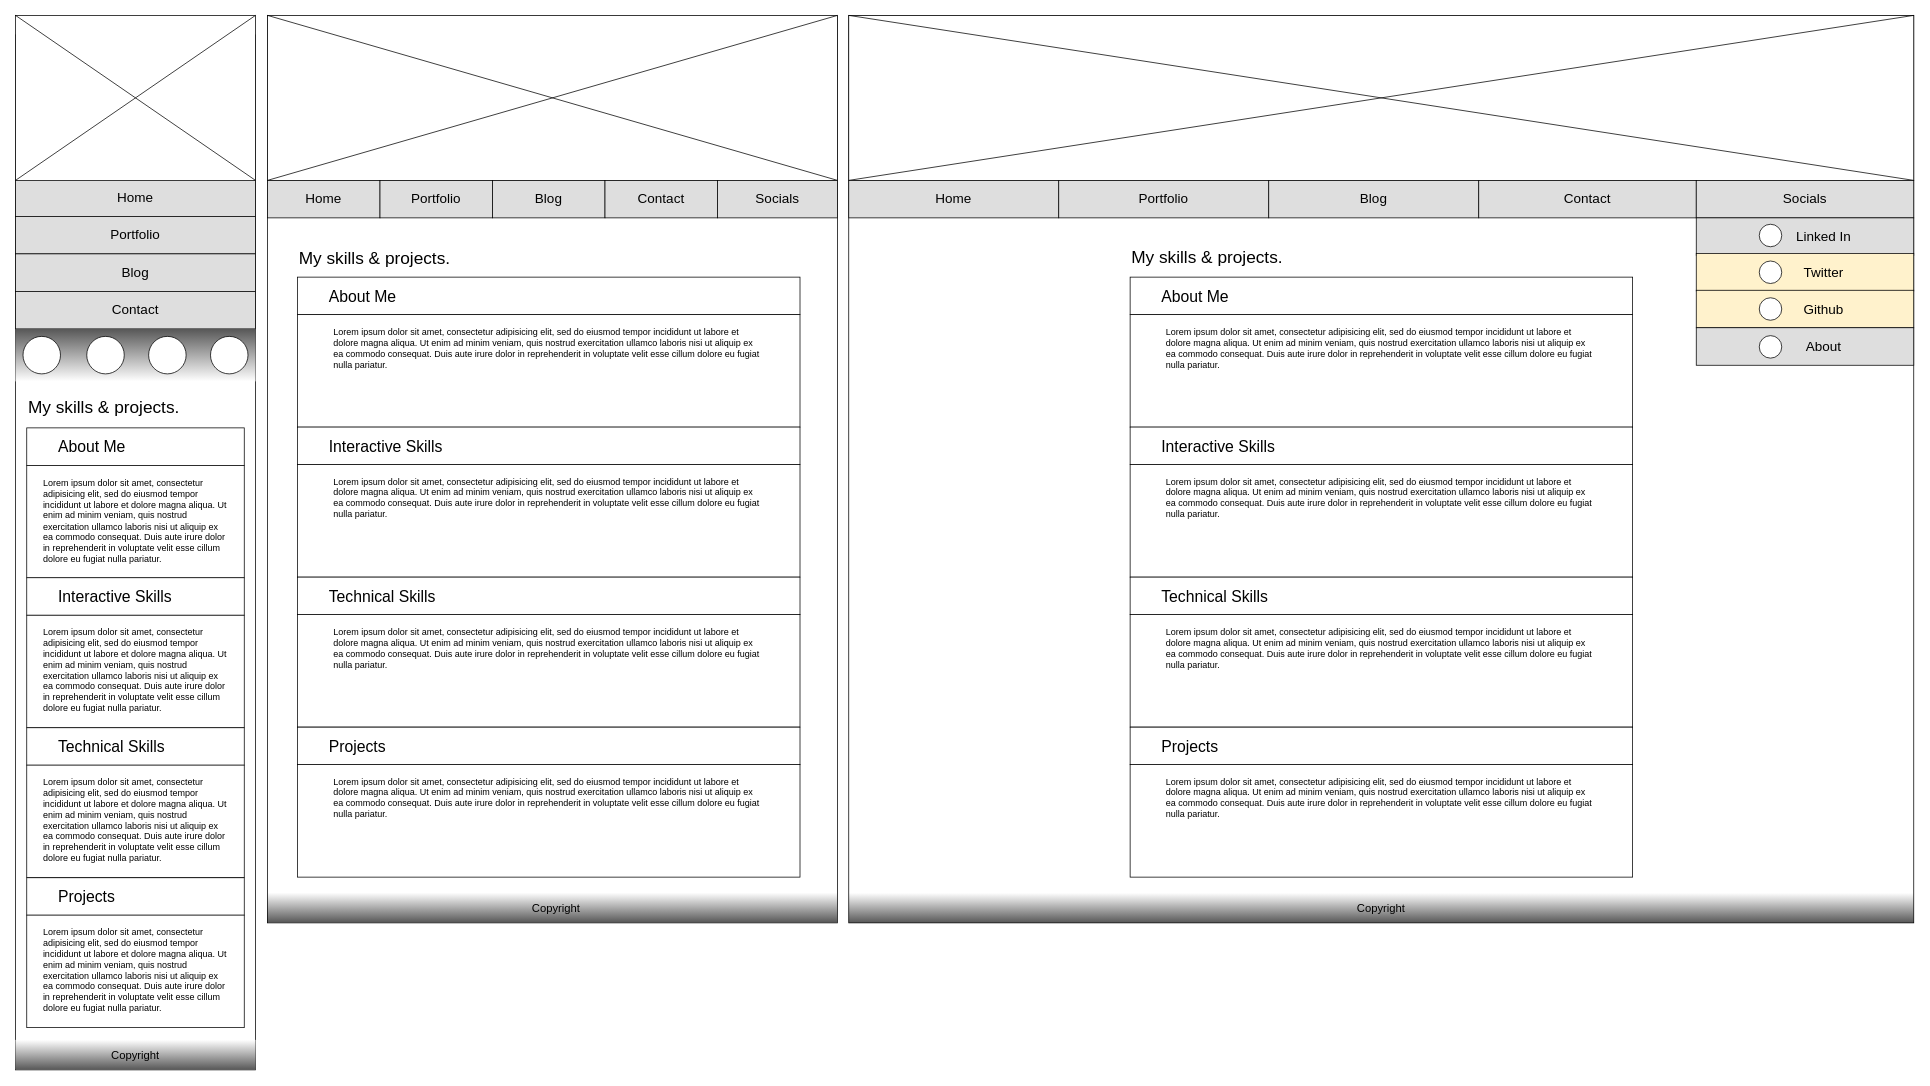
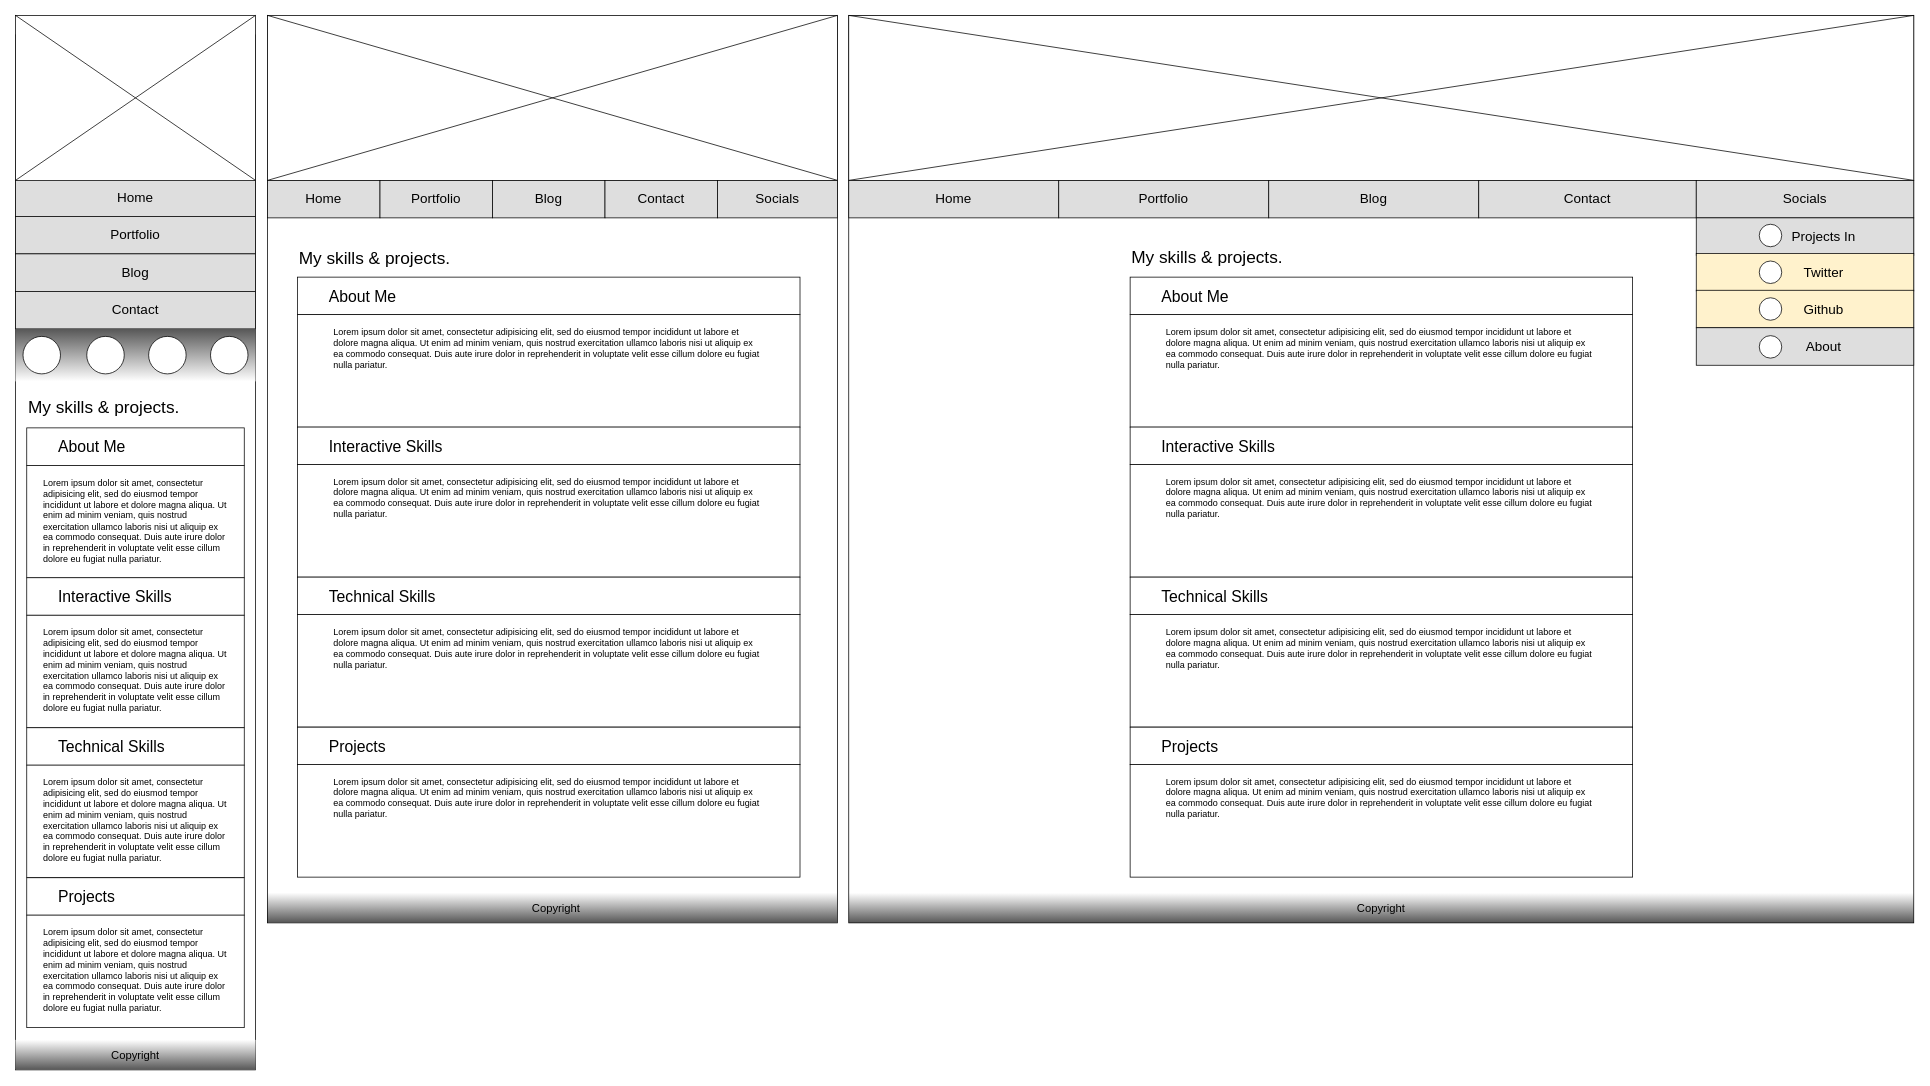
node "Linked In": label "Linked In" -> "Projects In"
